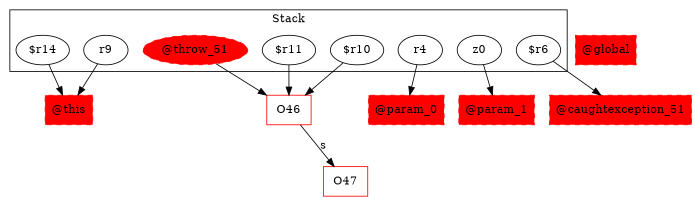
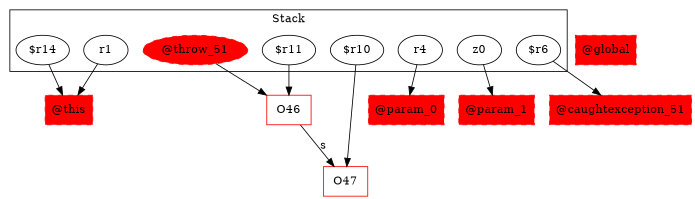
node "r9": label "r9" -> "r1"
edge "$r10" -> "O46": now "$r10" -> "O47"
